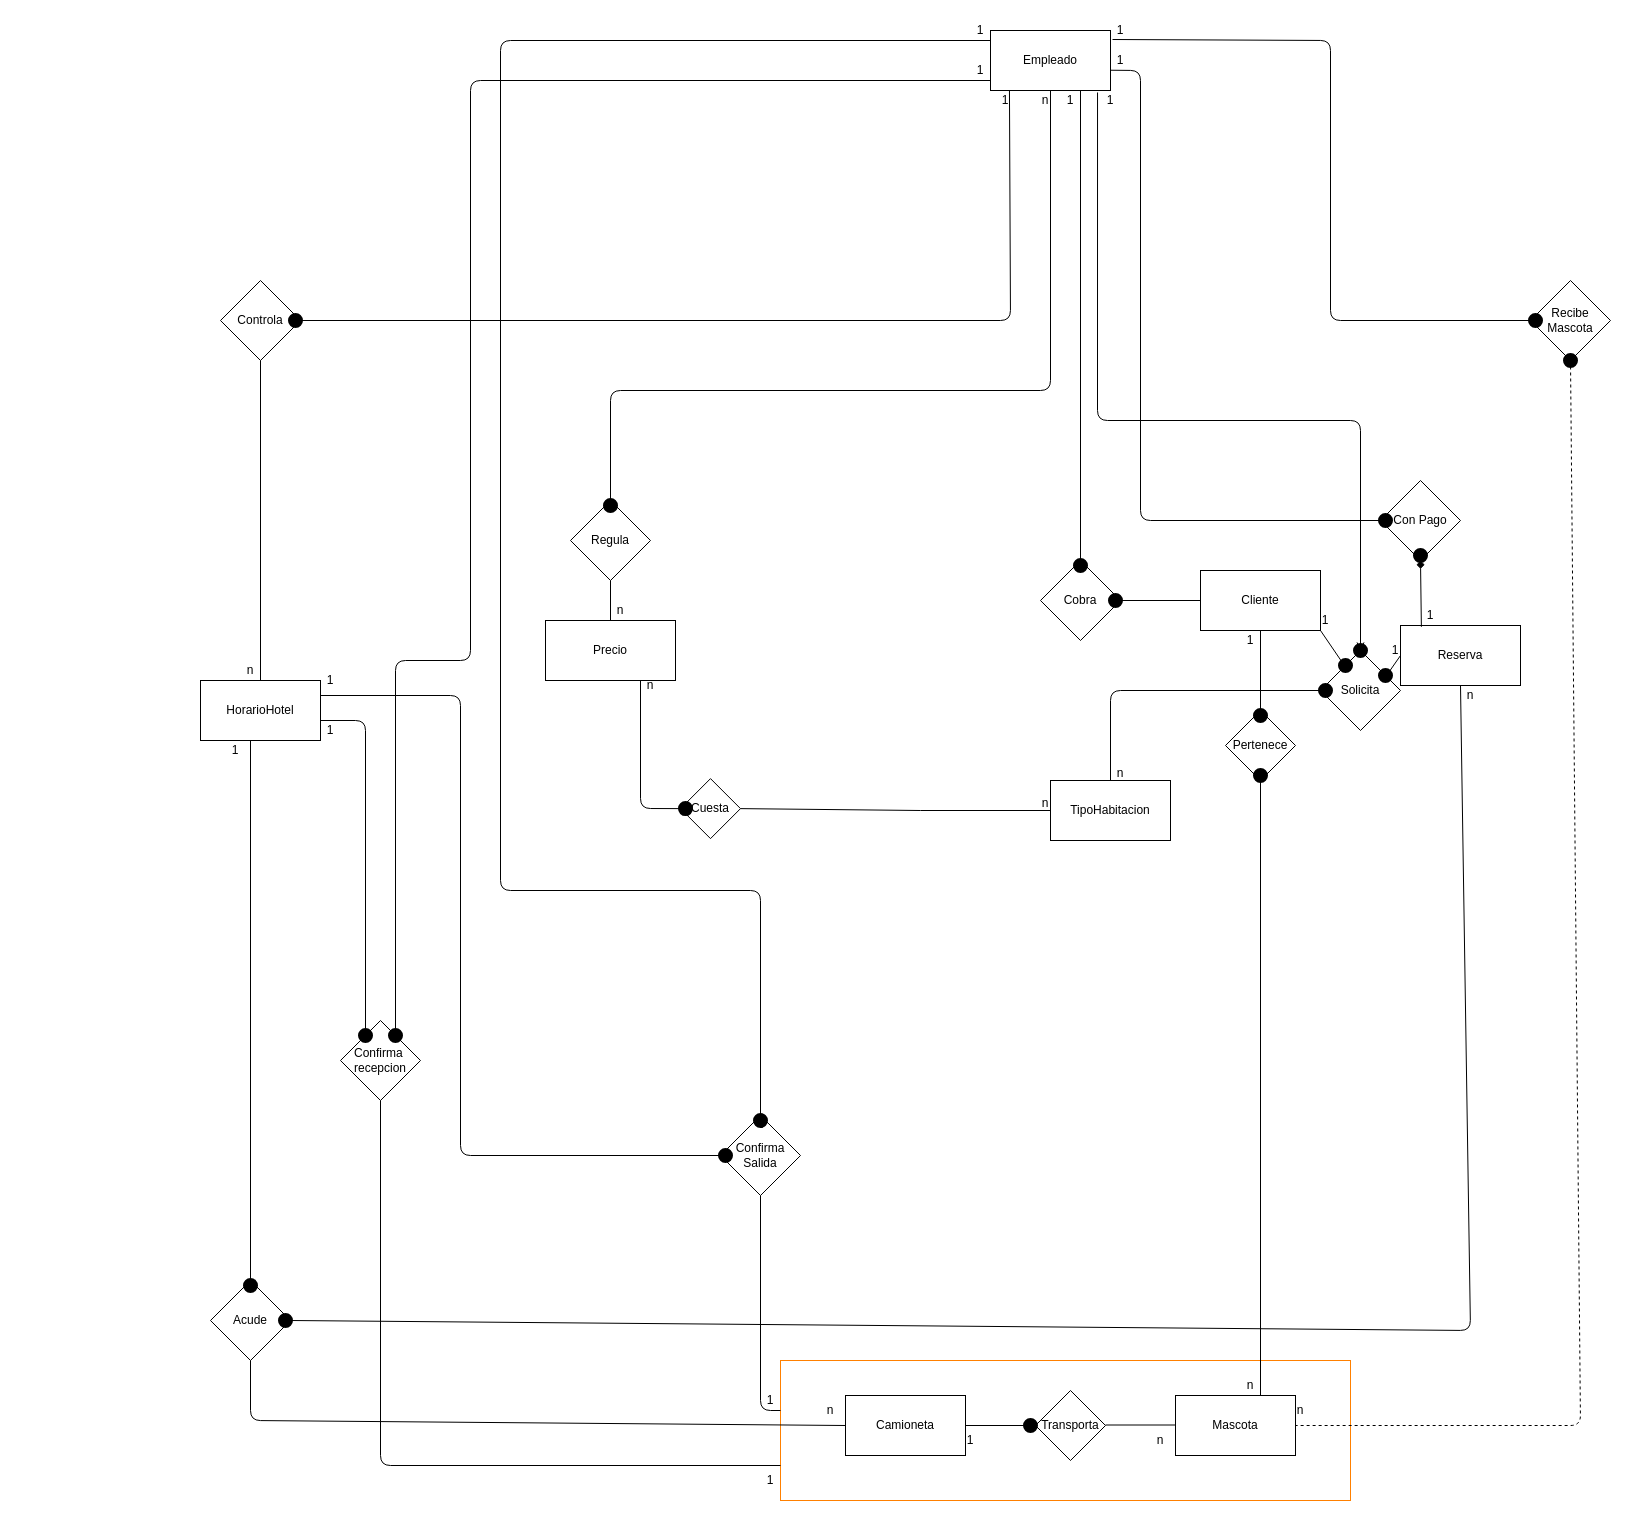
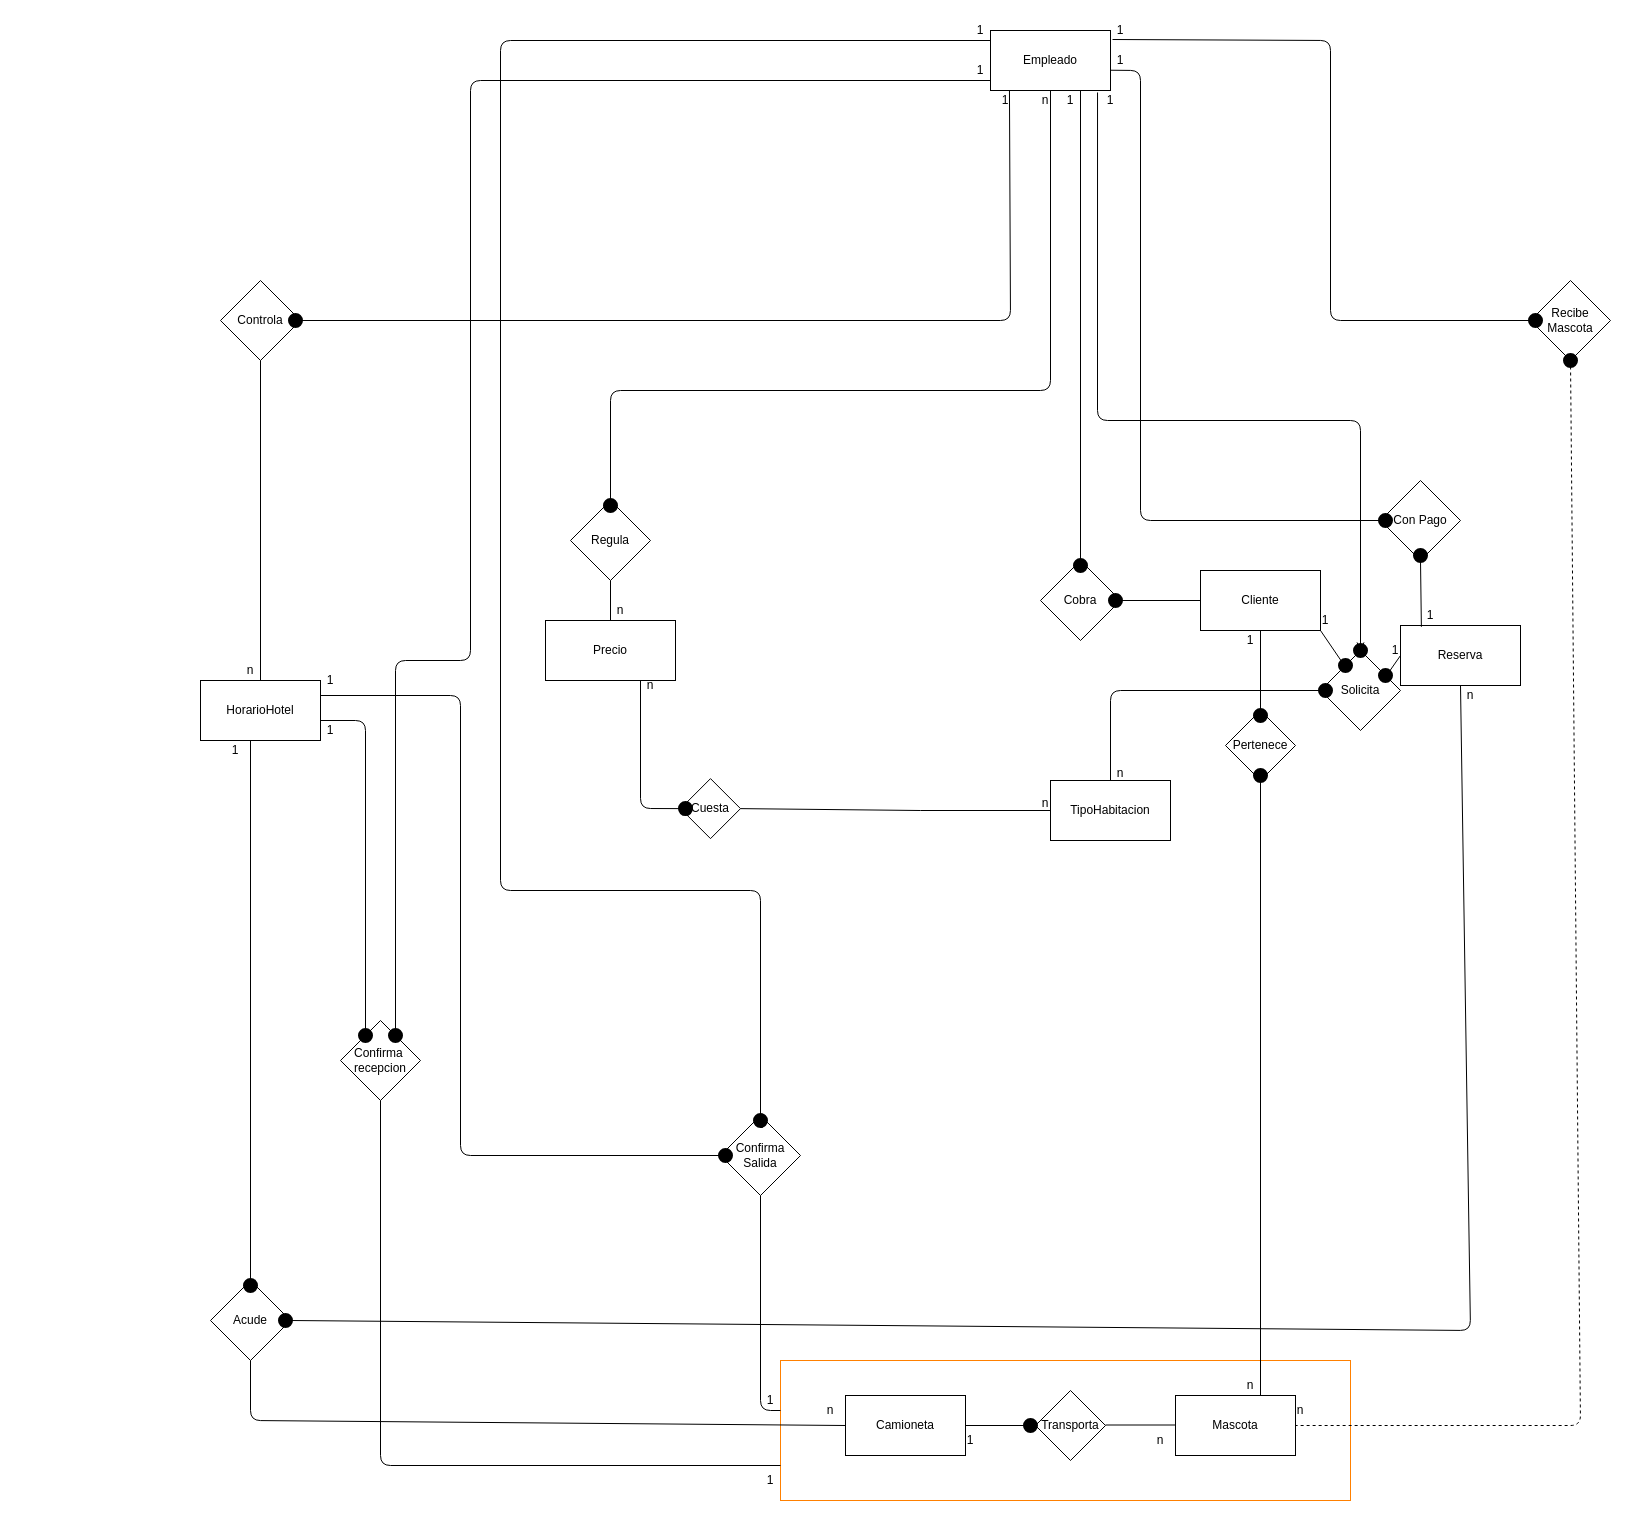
edge "Reserva" -> "Con Pago": arrowhead diamond -> none
